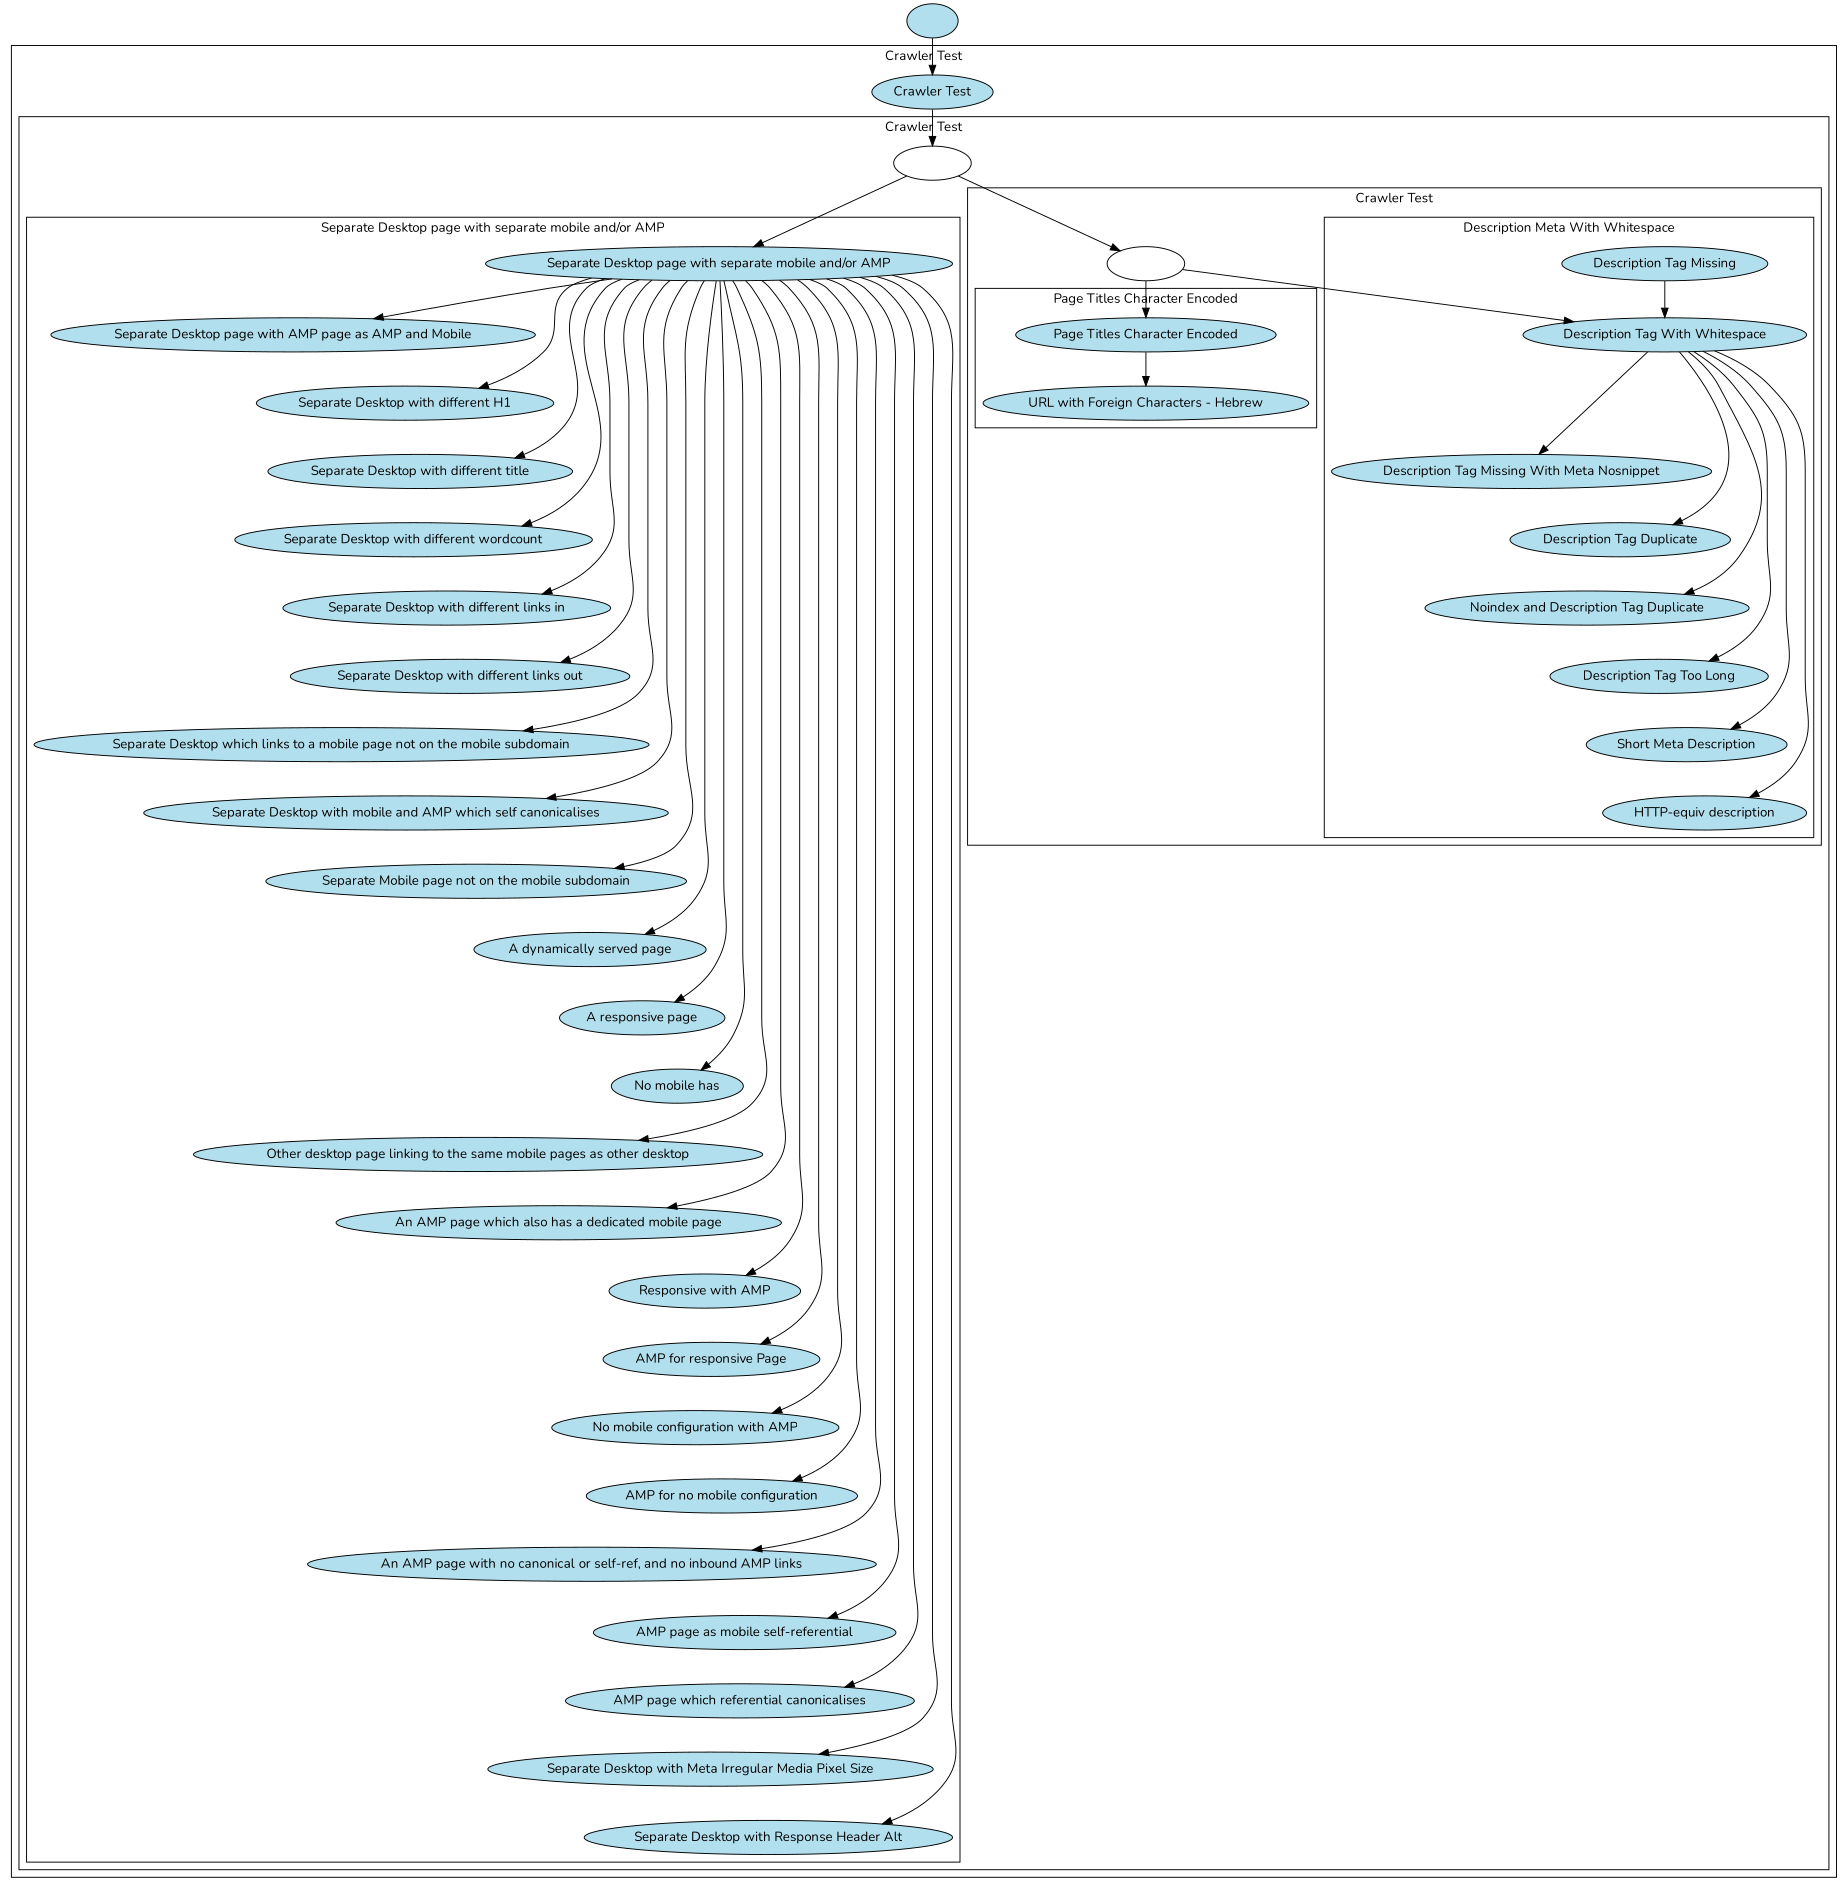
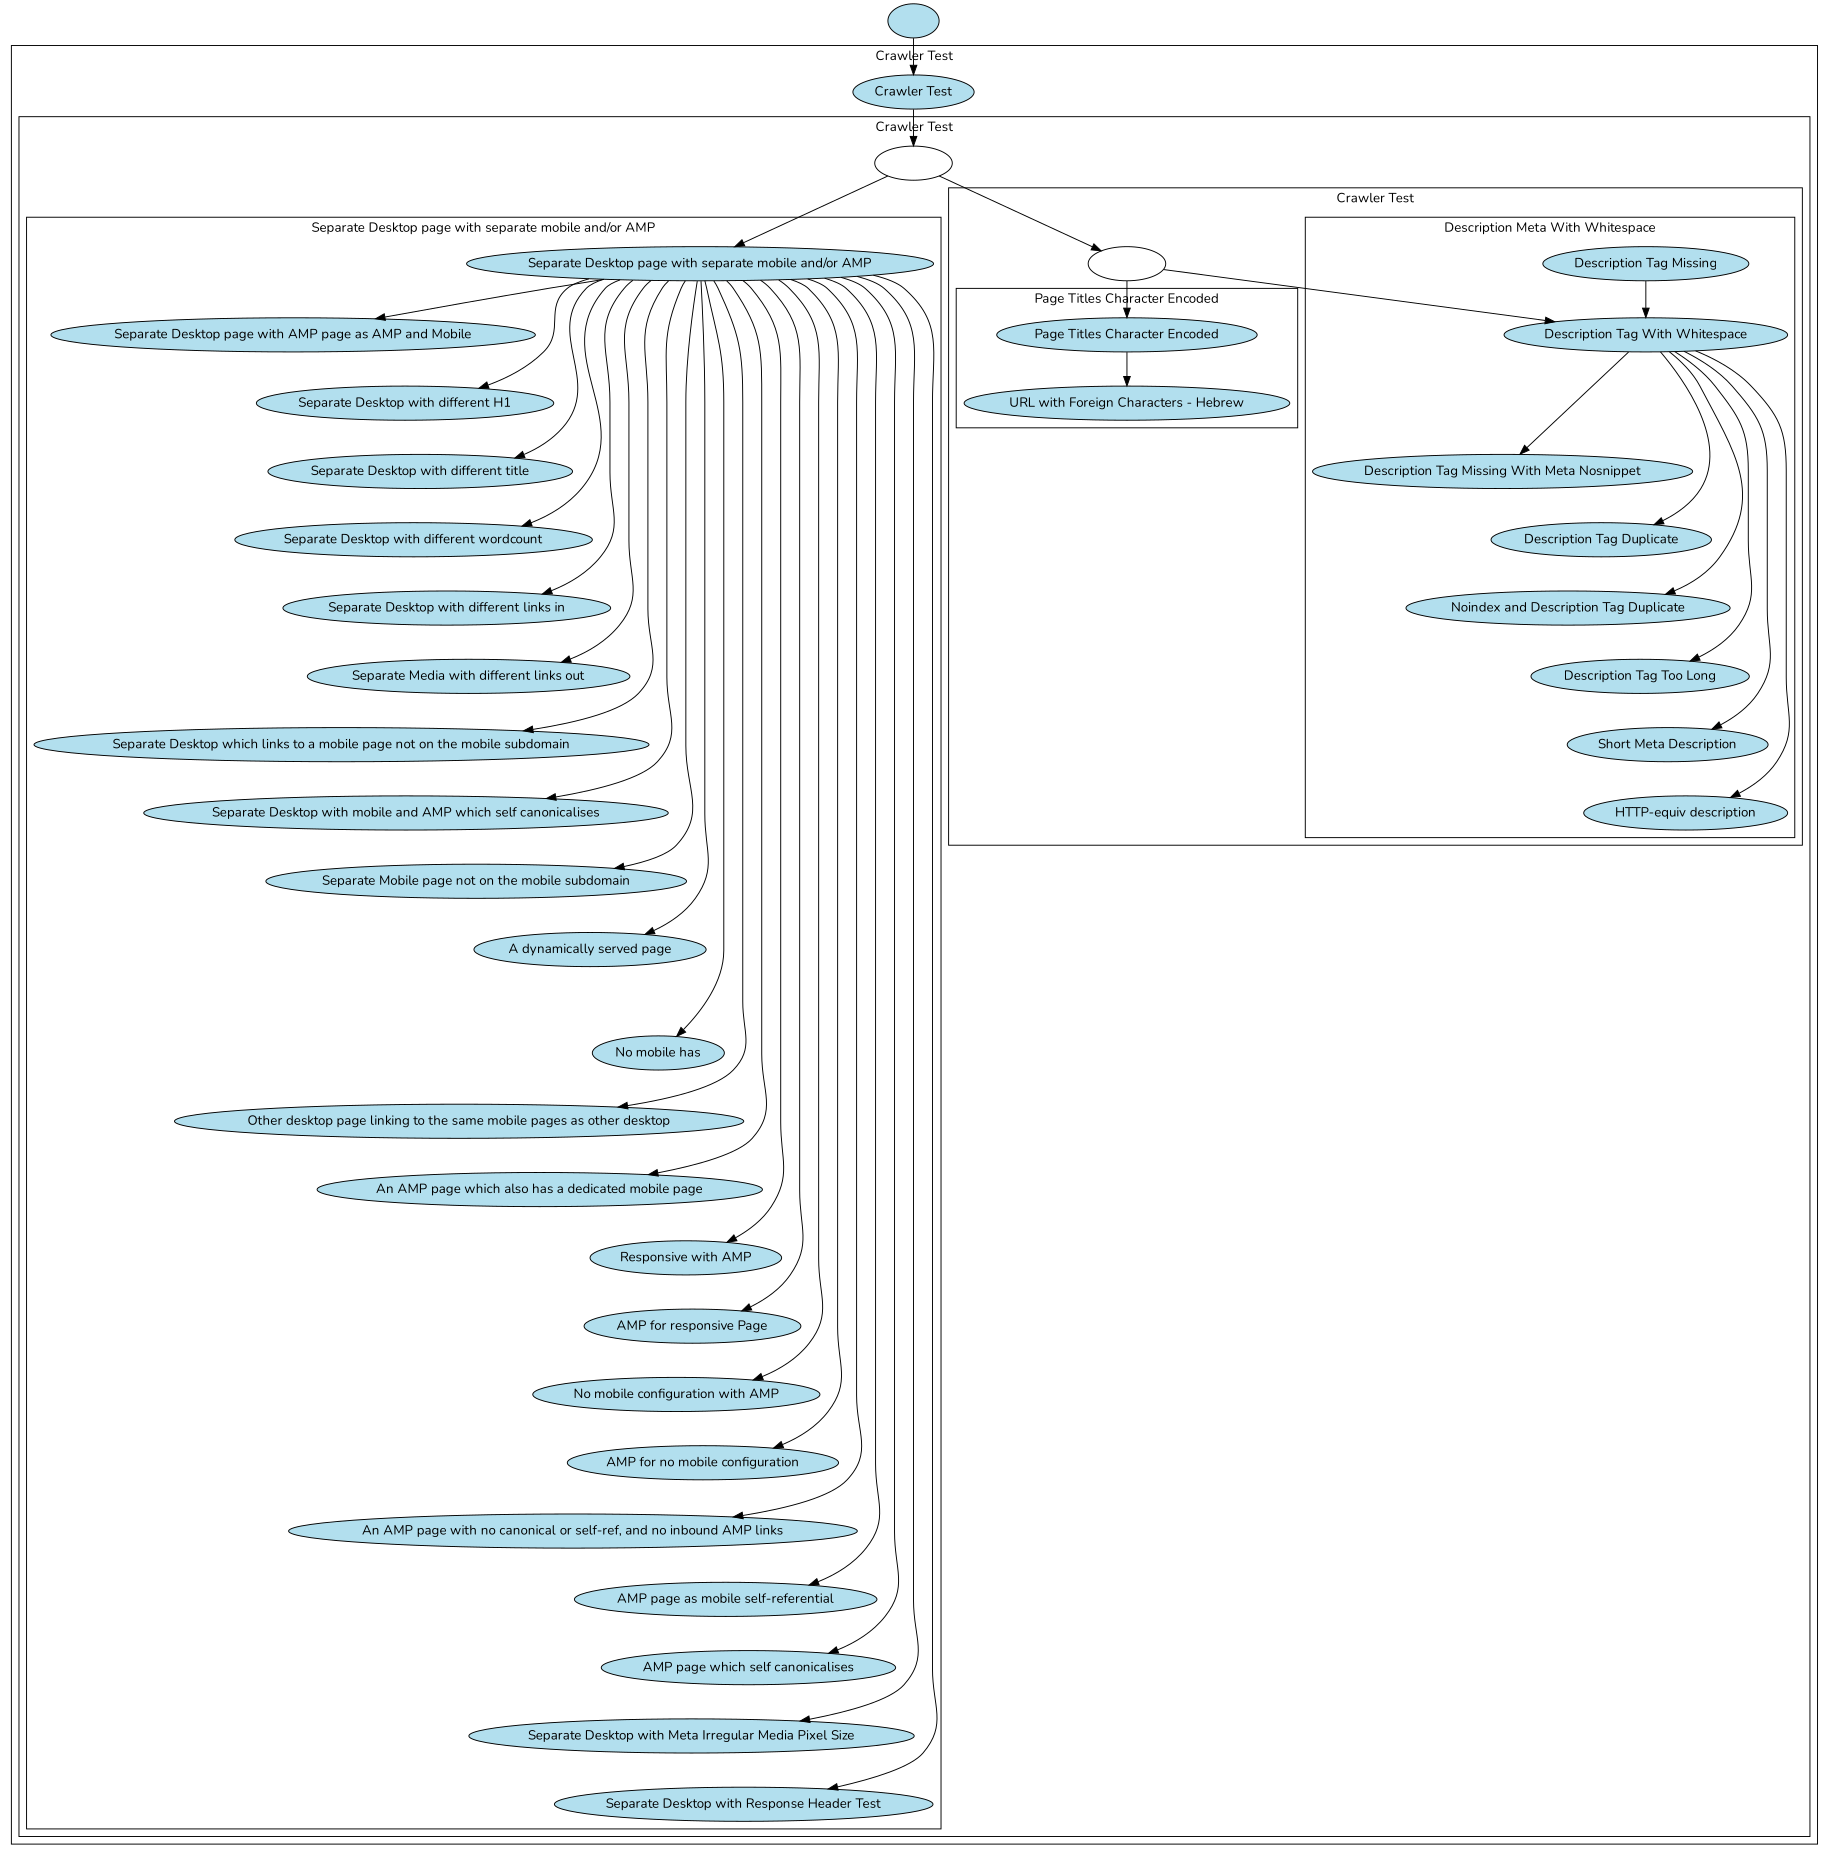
node "Separate Desktop with different links out": label "Separate Desktop with different links out" -> "Separate Media with different links out"
node "A responsive page": removed
node "AMP page which referential canonicalises": label "AMP page which referential canonicalises" -> "AMP page which self canonicalises"
node "Separate Desktop with Response Header Alt": label "Separate Desktop with Response Header Alt" -> "Separate Desktop with Response Header Test"
